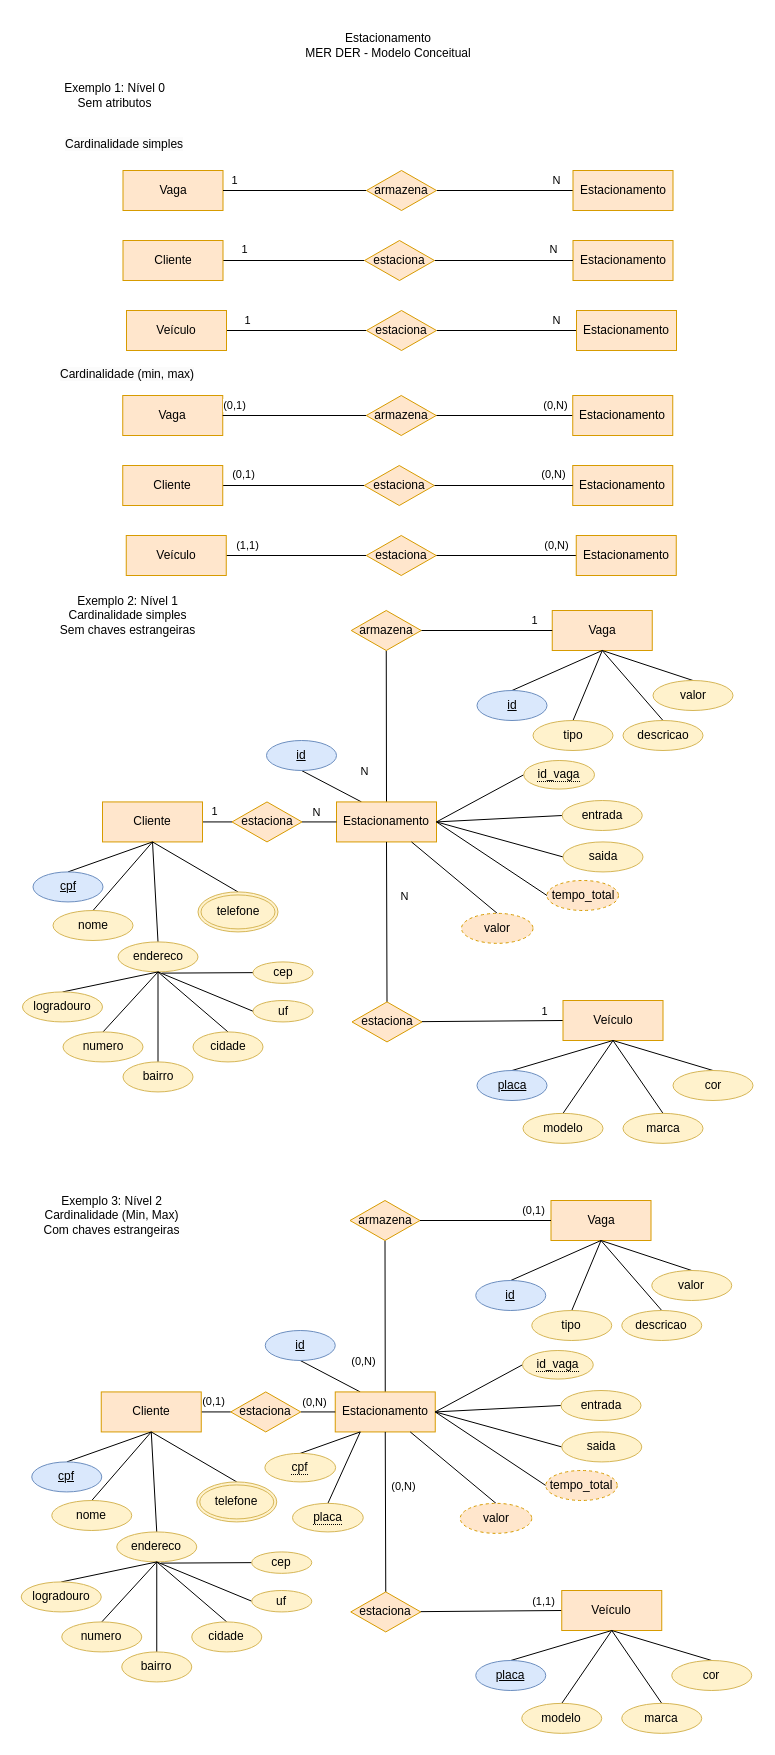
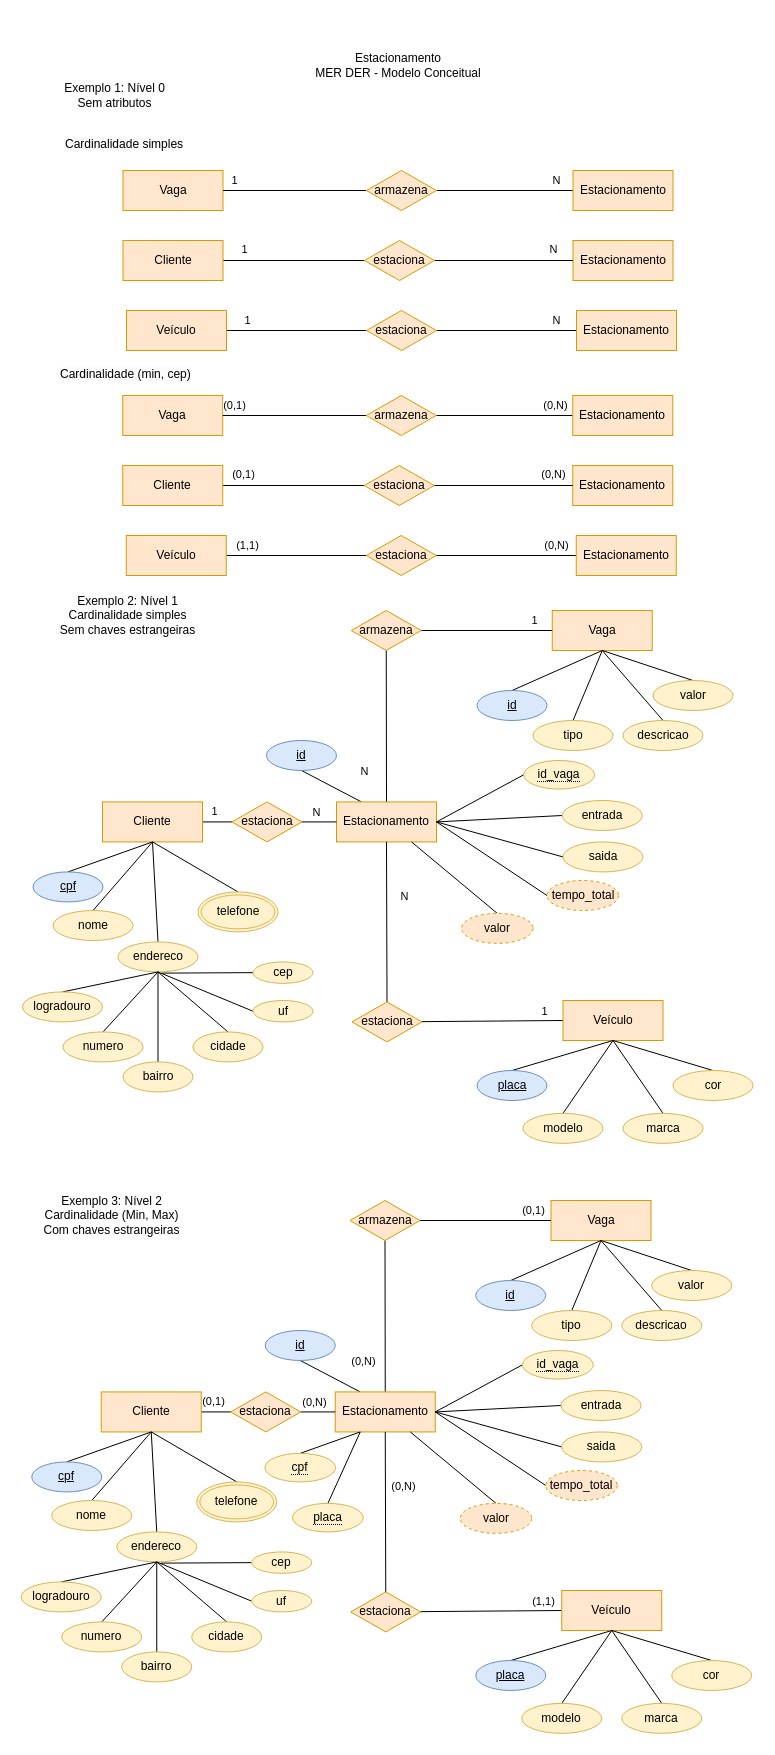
node "Estacionamento MER DER - Modelo Conceitual": moved (389, 46) -> (399, 66)
node "Cardinalidade (min, max)": label "Cardinalidade (min, max)" -> "Cardinalidade (min, cep)"
